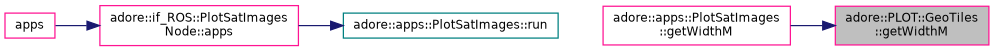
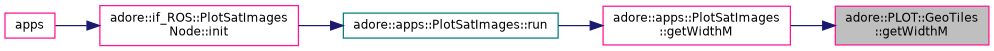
node "adore::if_ROS::PlotSatImages Node::apps": label "adore::if_ROS::PlotSatImages Node::apps" -> "adore::if_ROS::PlotSatImages Node::init"
edge "adore::apps::PlotSatImages::run" -> "adore::apps::PlotSatImages ::getWidthM": added
